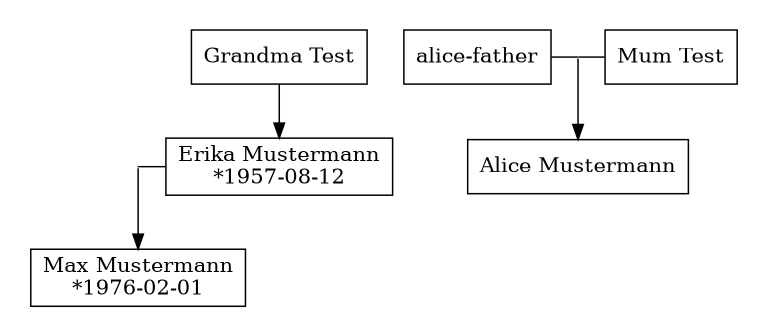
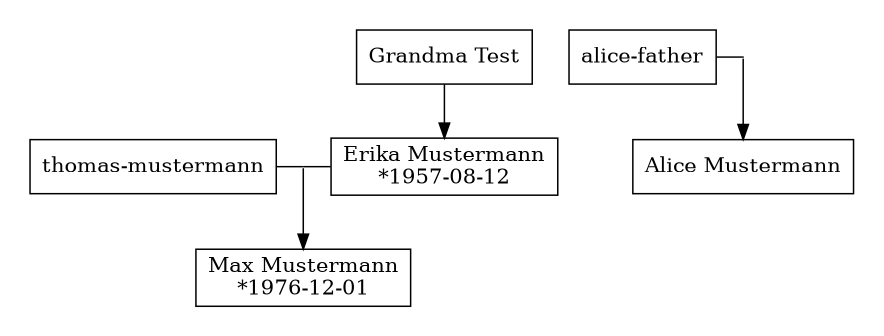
node "Mum Test": removed
node "thomas-mustermann": added
node "Max Mustermann *1976-02-01": label "Max Mustermann *1976-02-01" -> "Max Mustermann *1976-12-01"
